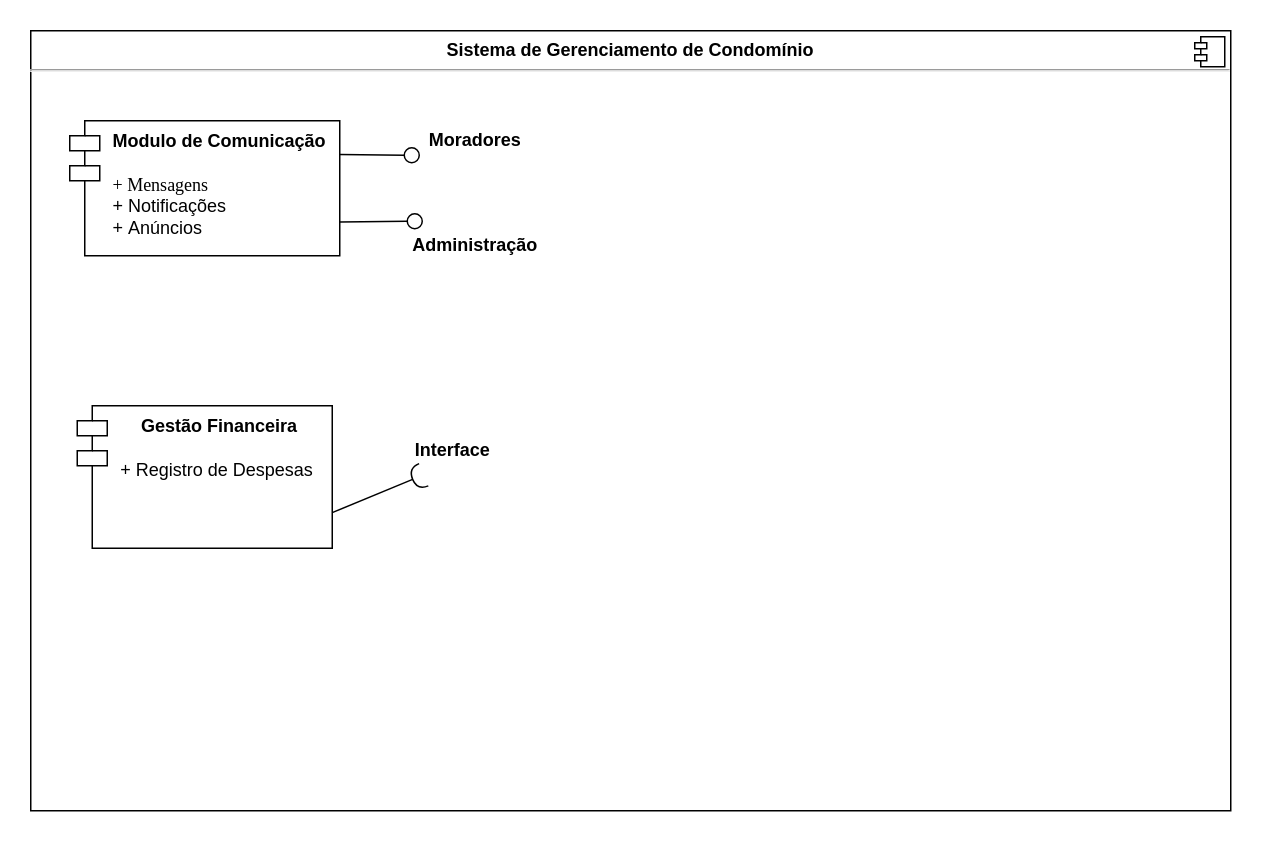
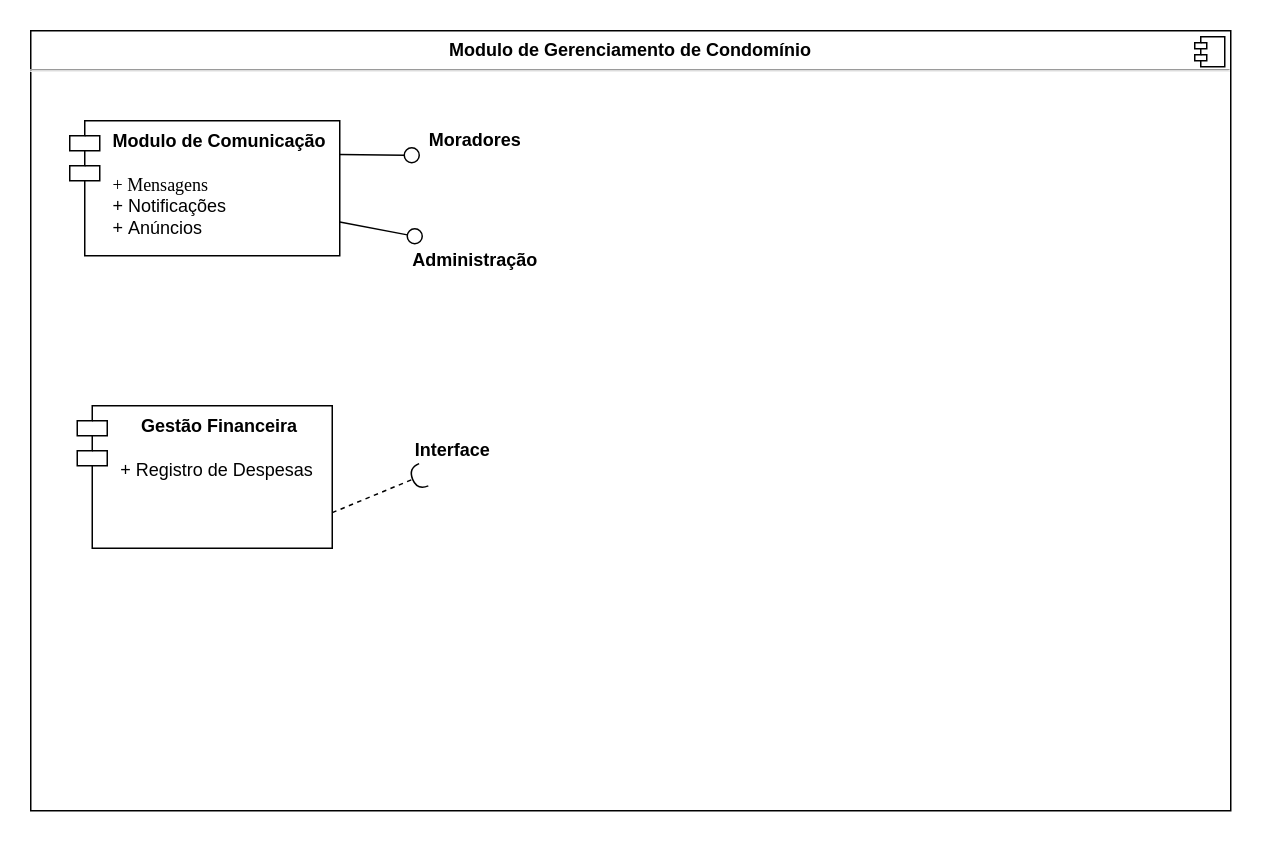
node "Sistema de Gerenciamento de Condomínio": label "Sistema de Gerenciamento de Condomínio" -> "Modulo de Gerenciamento de Condomínio"
node "Administração": moved (475, 245) -> (475, 260)
edge "Gestão Financeira + Registro de Despesas" -> "Interface": style solid -> dashed
